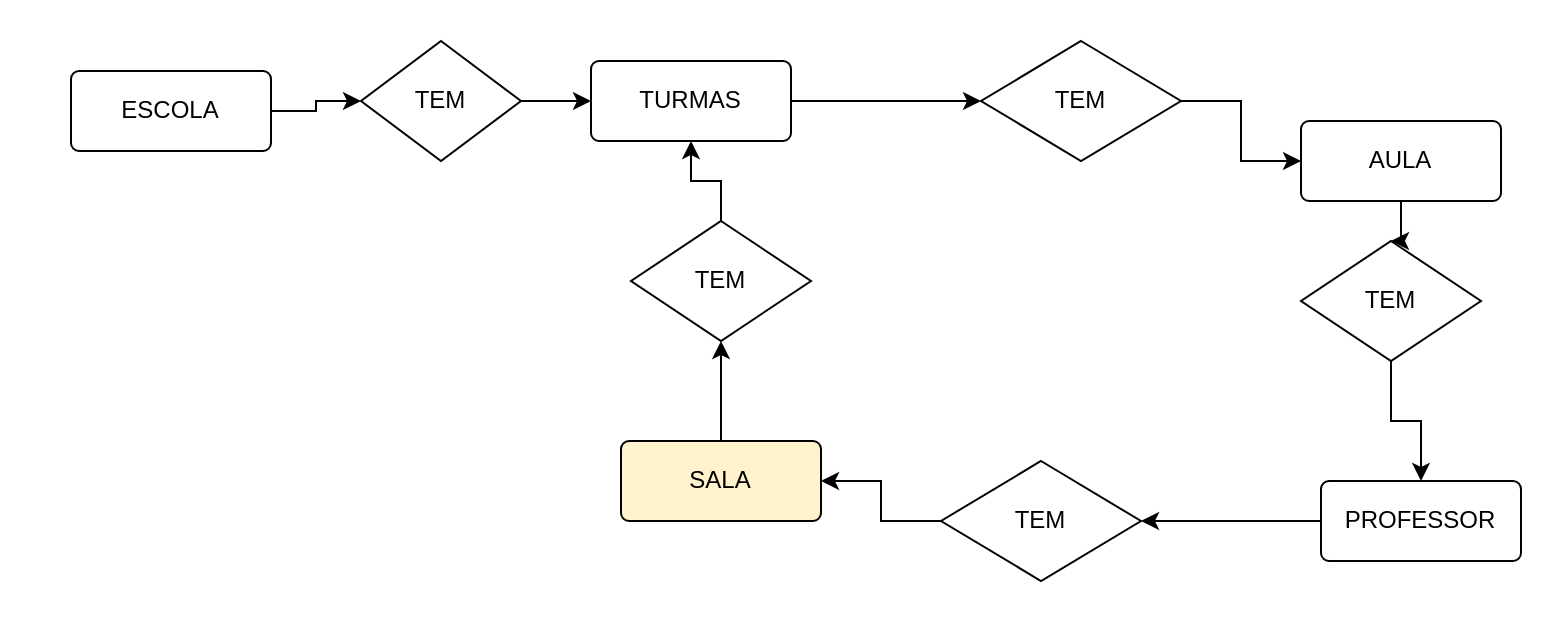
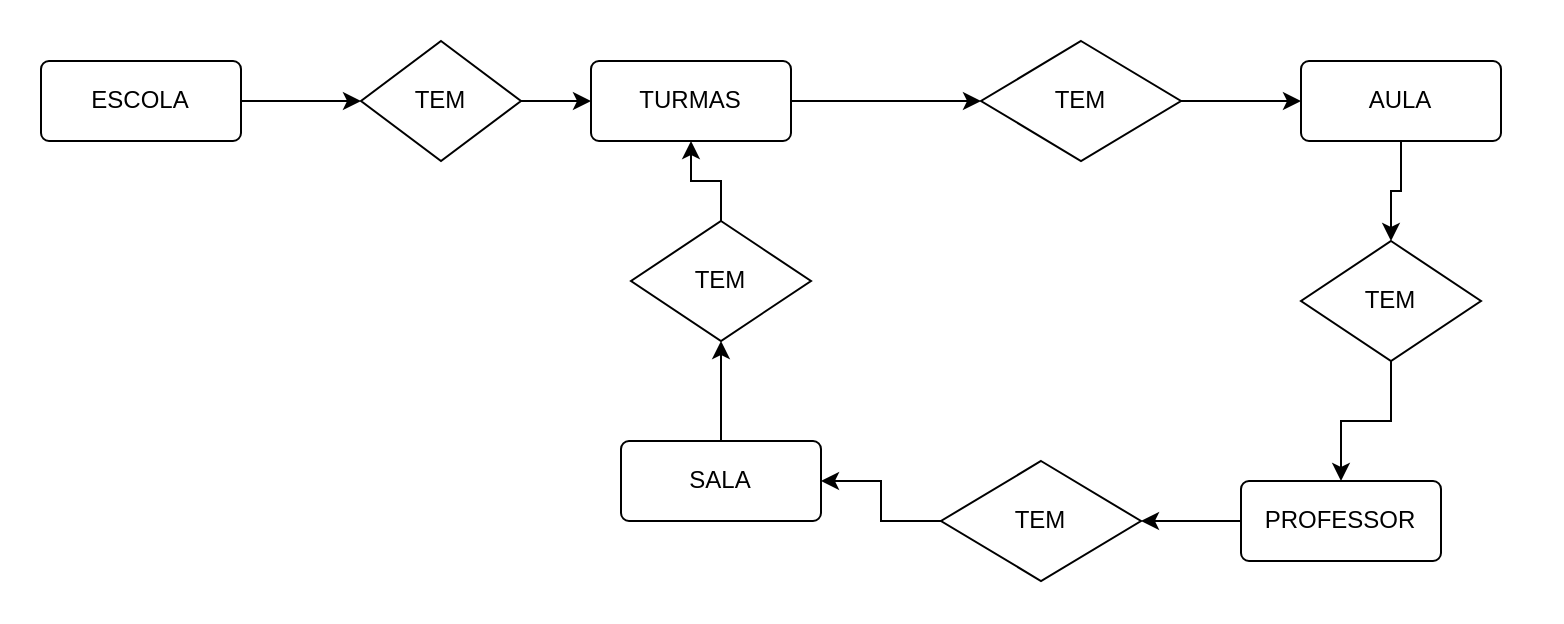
node "ESCOLA": moved (171, 111) -> (141, 101)
node "AULA": moved (1401, 161) -> (1401, 101)
node "SALA": fillcolor #fff2cc -> #ffffff
node "PROFESSOR": moved (1421, 521) -> (1341, 521)
